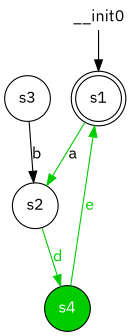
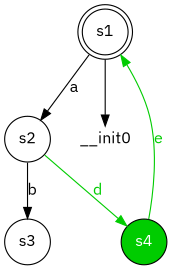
edge "__init0" -> "s1": reversed
edge "s3" -> "s2": reversed
edge "s1" -> "s2": color #00cc00 -> black
